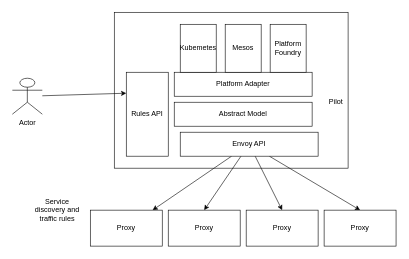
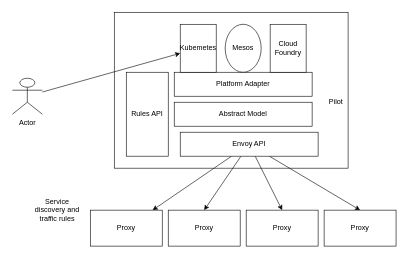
node "Mesos": shape rectangle -> ellipse
node "Platform Foundry": label "Platform Foundry" -> "Cloud Foundry"
edge "Actor" -> "Rules API": now "Actor" -> "Kubemetes"
